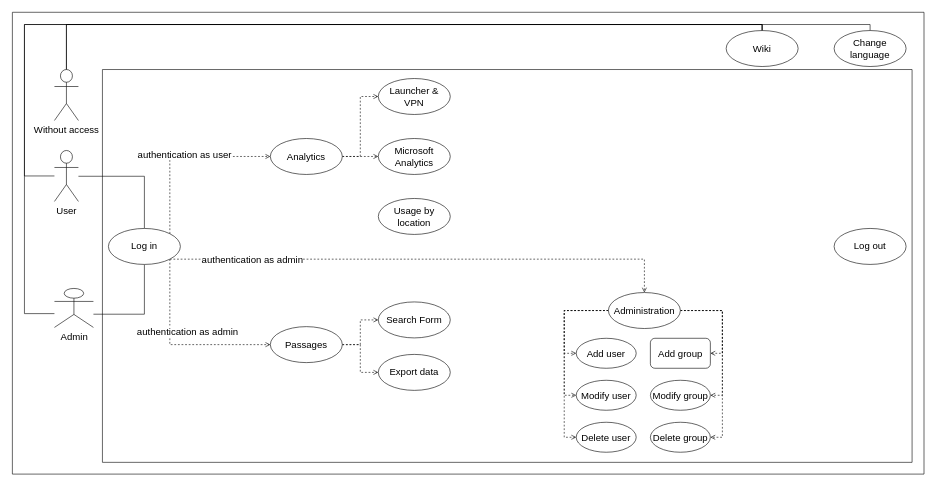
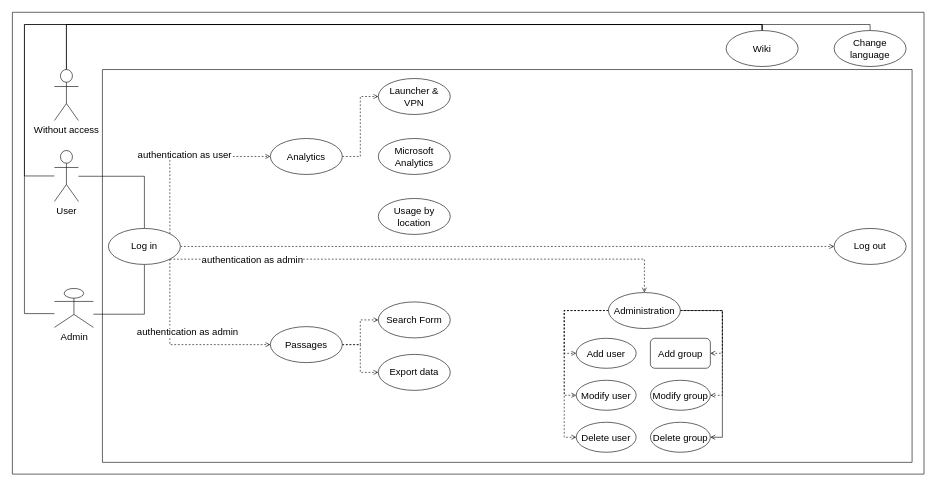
edge "Analytics" -> "Microsoft Analytics": removed
edge "Log in" -> "Log out": added
edge "Administration" -> "Delete group": style dashed -> solid
